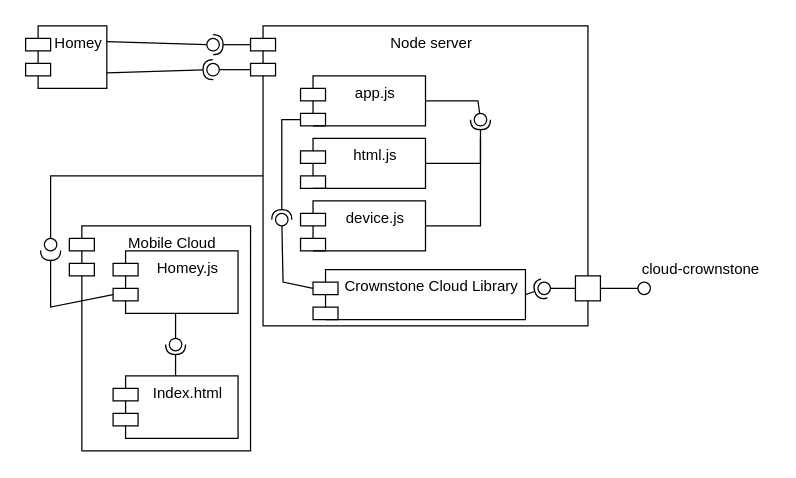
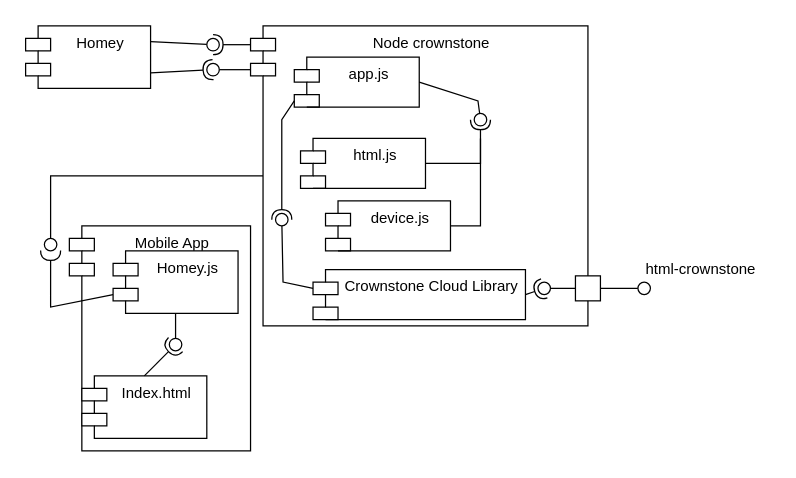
node "Node server": label "Node server" -> "Node crownstone"
node "Homey": size 81x63 -> 125x63
node "app.js": moved (363, 101) -> (357, 82)
node "device.js": moved (363, 226) -> (388, 226)
node "Mobile Cloud": label "Mobile Cloud" -> "Mobile App"
node "cloud-crownstone": label "cloud-crownstone" -> "html-crownstone"
node "Index.html": moved (176, 407) -> (144, 407)
